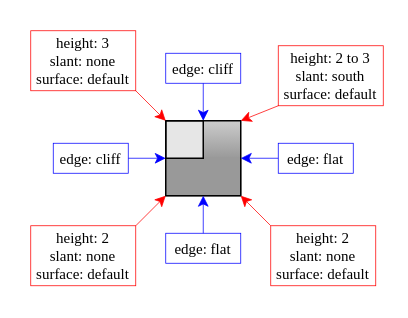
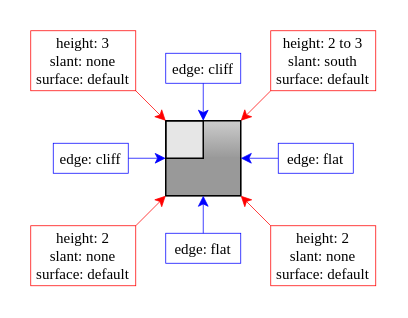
node "height: 2 to 3slant: southsurface: default": moved (331, 76) -> (323, 61)
